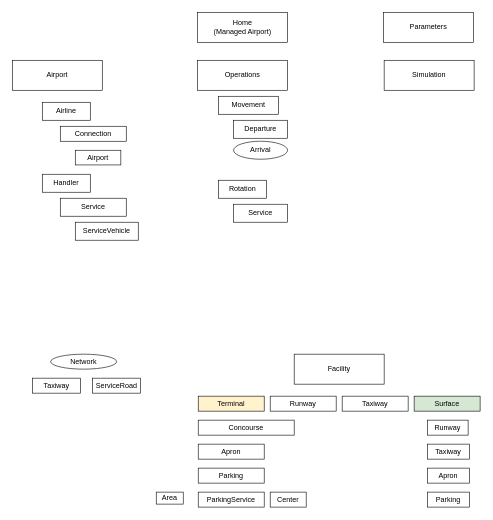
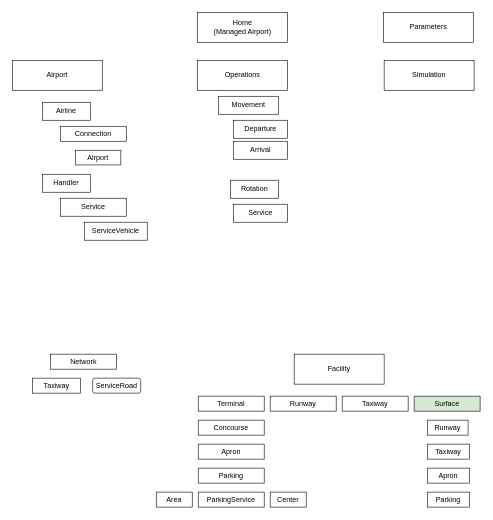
node "Arrival": shape ellipse -> rectangle
node "Rotation": moved (243, 189) -> (255, 189)
node "ServiceVehicle": moved (107, 231) -> (116, 231)
node "Network": shape ellipse -> rectangle
node "ServiceRoad": shape rectangle -> rounded rectangle
node "Terminal": fillcolor #fff2cc -> #ffffff
node "Concourse": size 96x15 -> 66x15
node "Area": size 27x12 -> 36x15
